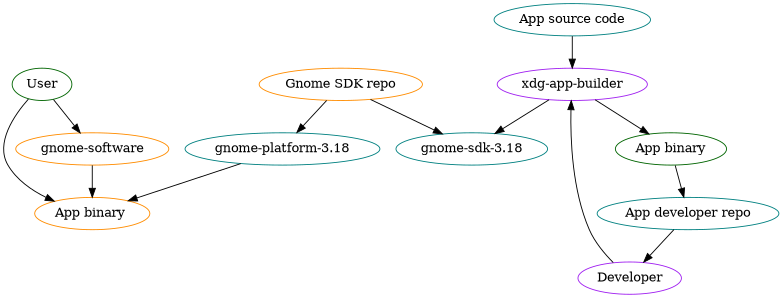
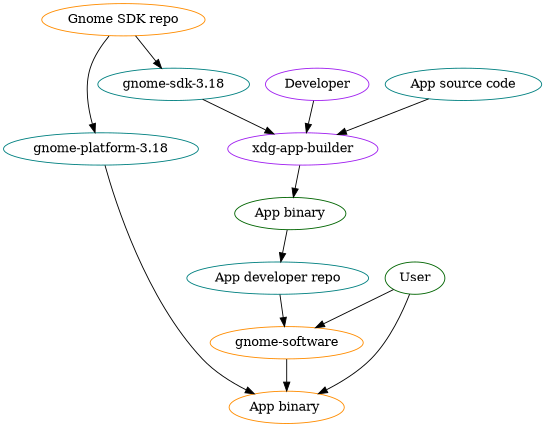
edge "xdg-app-builder" -> "gnome-sdk-3.18": reversed
edge "App developer repo" -> "Developer": now "App developer repo" -> "gnome-software"
